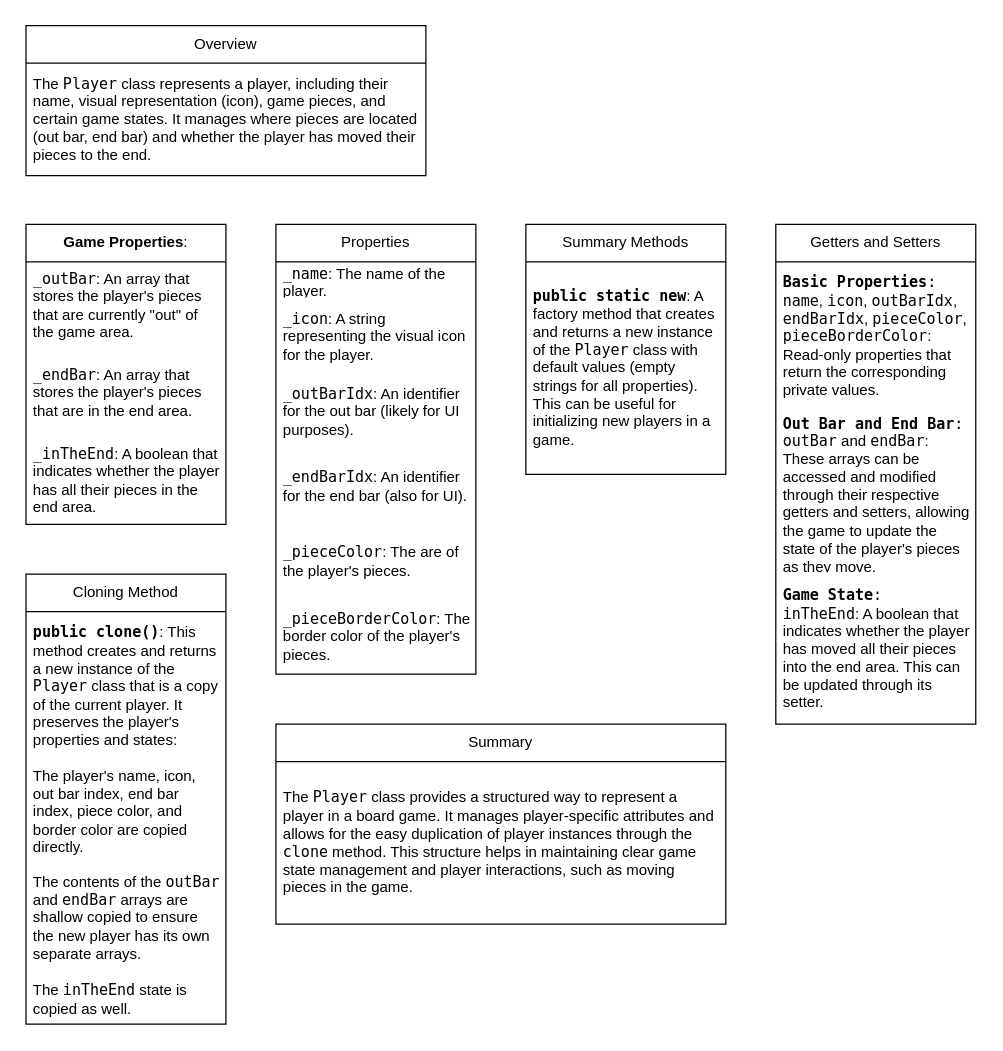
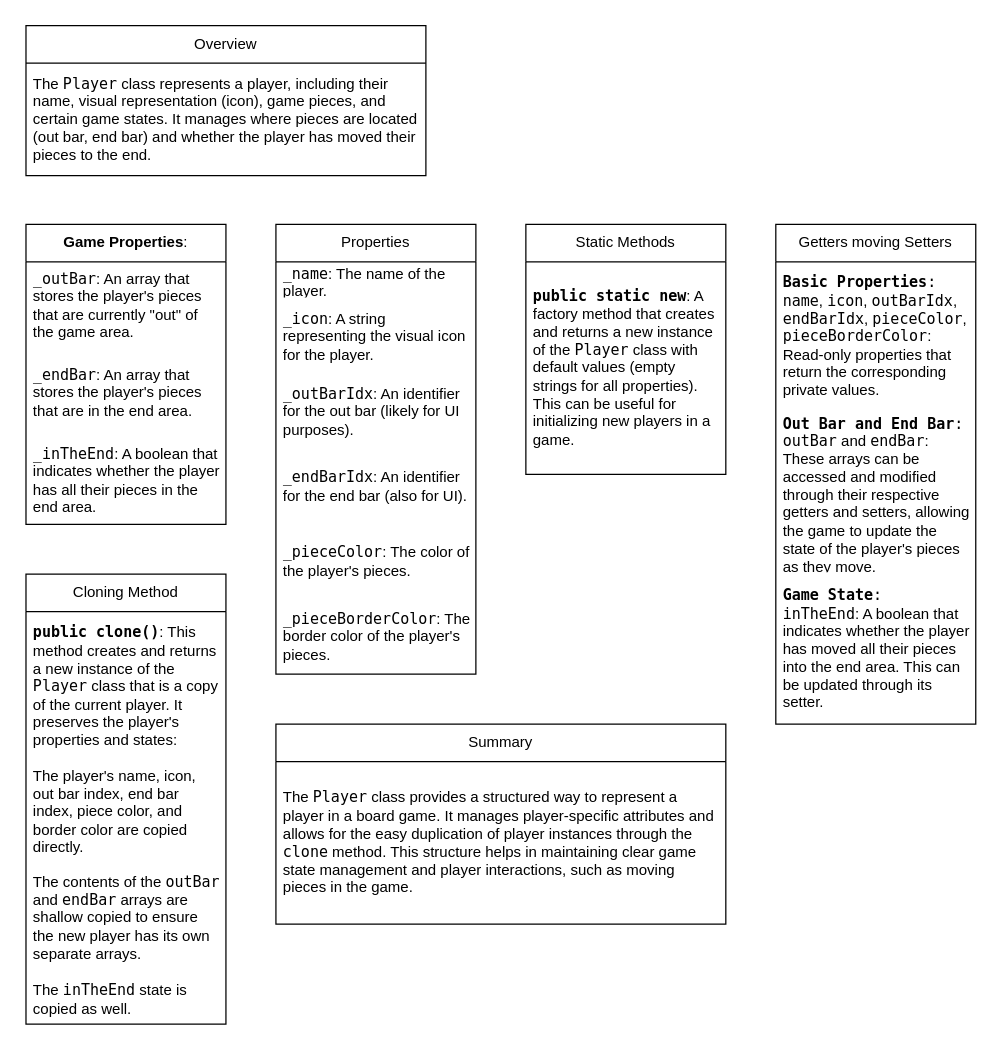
node "Summary Methods": label "Summary Methods" -> "Static Methods"
node "Getters and Setters": label "Getters and Setters" -> "Getters moving Setters"
node "_pieceColor: The are of the player's pieces.": label "_pieceColor: The are of the player's pieces." -> "_pieceColor: The color of the player's pieces."
